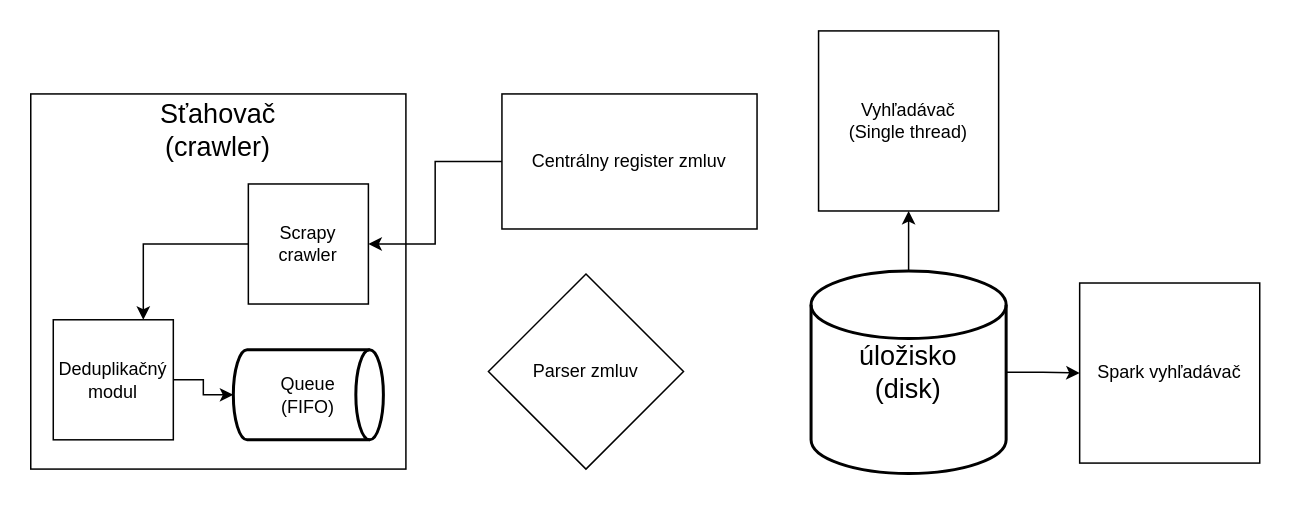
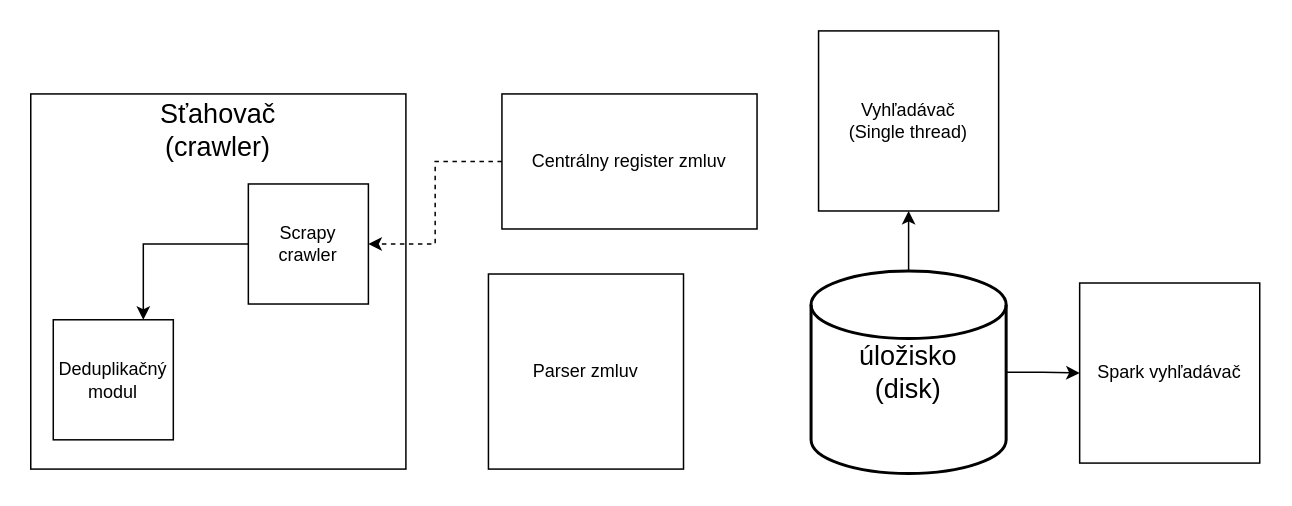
edge "Centrálny register zmluv" -> "Scrapy crawler": style solid -> dashed
node "Parser zmluv": shape diamond -> rectangle
edge "Deduplikačný modul" -> "Queue (FIFO)": removed
node "Queue (FIFO)": removed
